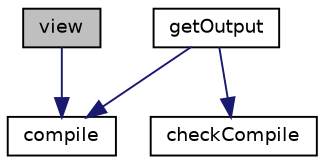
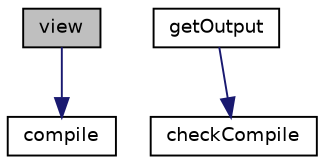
edge "getOutput" -> "compile": removed
